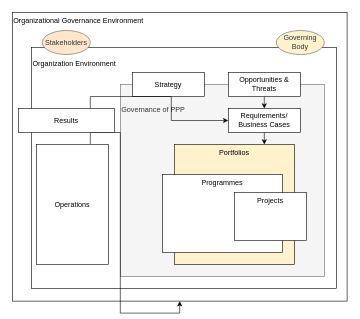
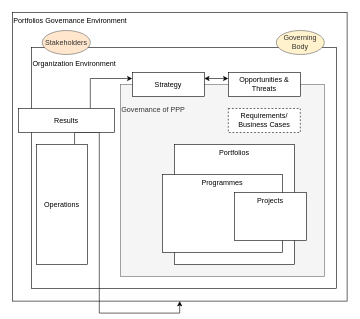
node "Organizational Governance Environment": label "Organizational Governance Environment" -> "Portfolios Governance Environment"
edge "Strategy" -- "Opportunities & Threats": added
edge "Opportunities & Threats" -> "Requirements/ Business Cases": removed
edge "Results" -> "Requirements/ Business Cases": now "Results" -> "Strategy"
node "Requirements/ Business Cases": style solid -> dashed
edge "Requirements/ Business Cases" -> "Portfolios": removed
node "Portfolios": fillcolor #fff2cc -> #ffffff
node "Operations": size 72x120 -> 51x120
